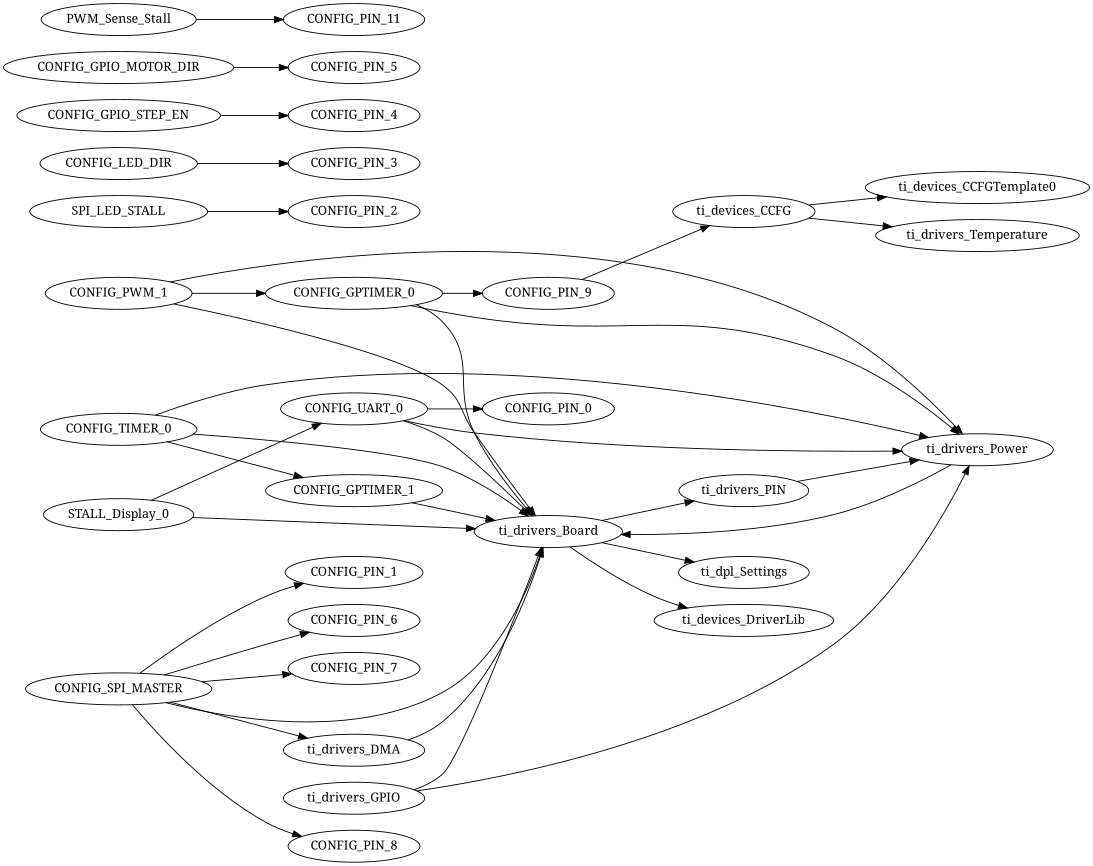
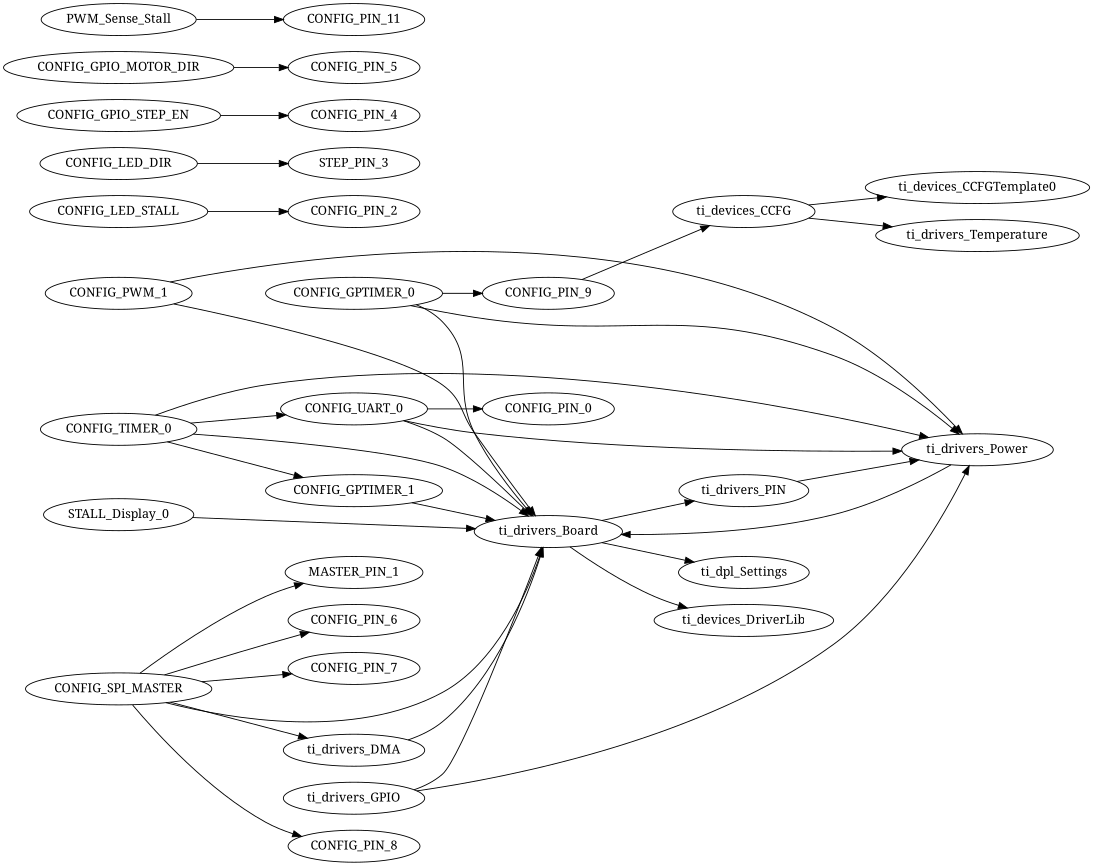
node "CONFIG_PIN_3": label "CONFIG_PIN_3" -> "STEP_PIN_3"
node "SPI_LED_STALL": label "SPI_LED_STALL" -> "CONFIG_LED_STALL"
edge "CONFIG_PWM_1" -> "CONFIG_GPTIMER_0": removed
edge "STALL_Display_0" -> "CONFIG_UART_0": now "CONFIG_TIMER_0" -> "CONFIG_UART_0"
node "CONFIG_PIN_1": label "CONFIG_PIN_1" -> "MASTER_PIN_1"
